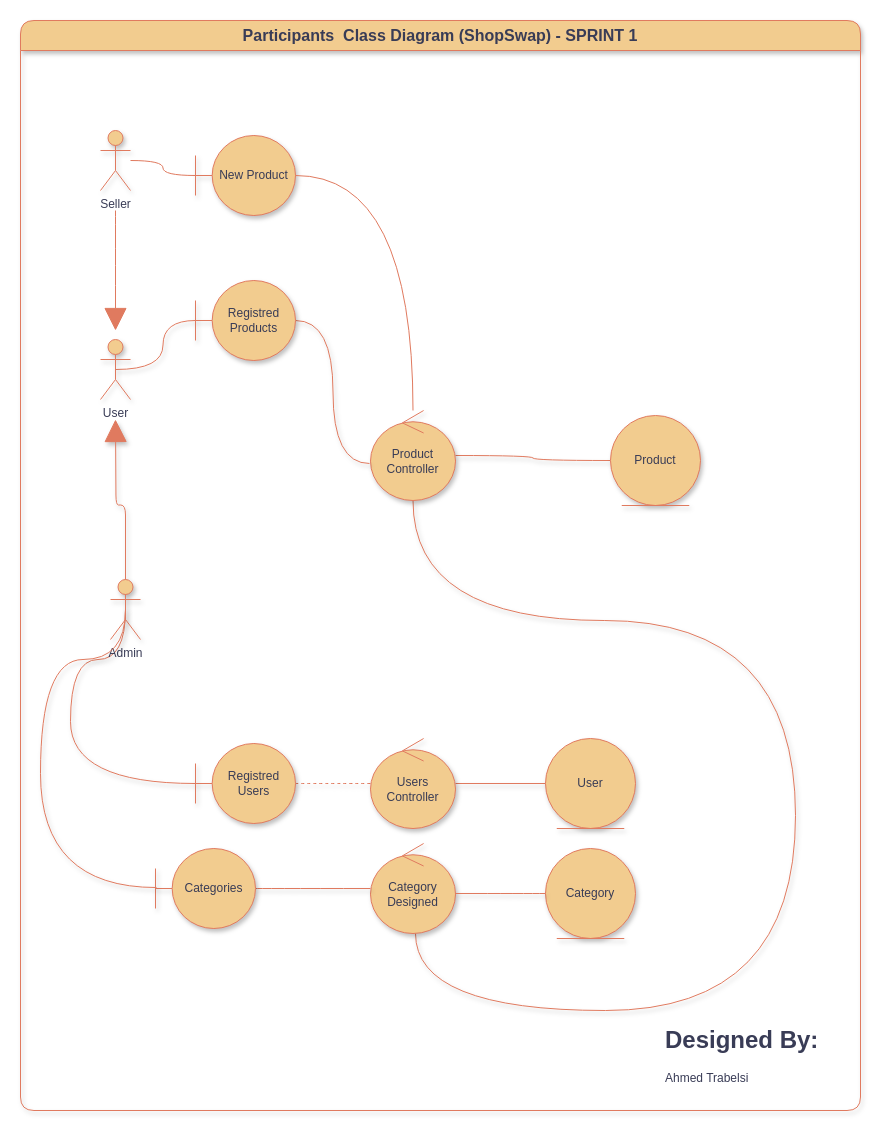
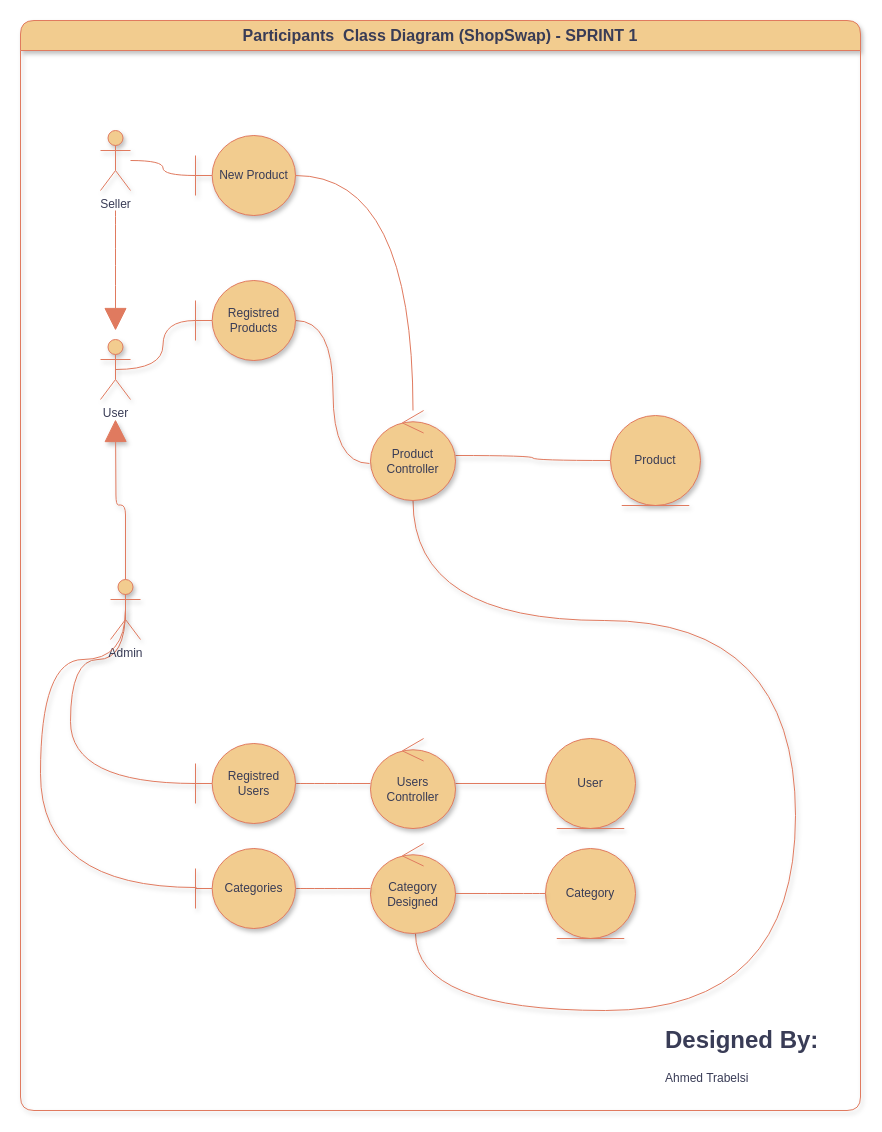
edge "Registred Users" -- "Users Controller": style dashed -> solid
node "Categories": moved (206, 889) -> (246, 889)
